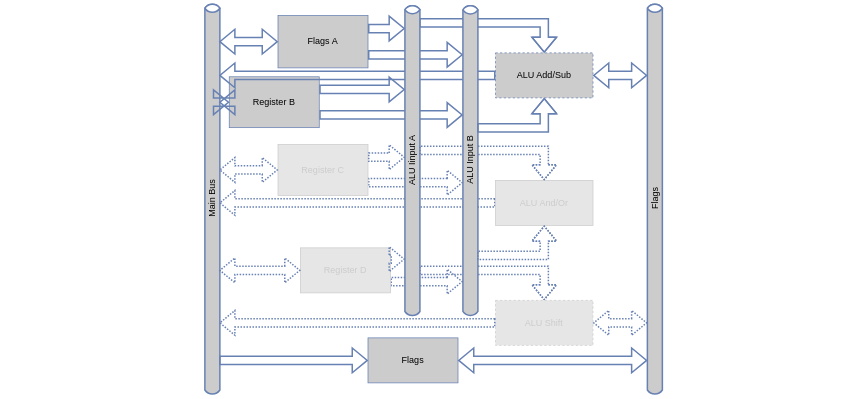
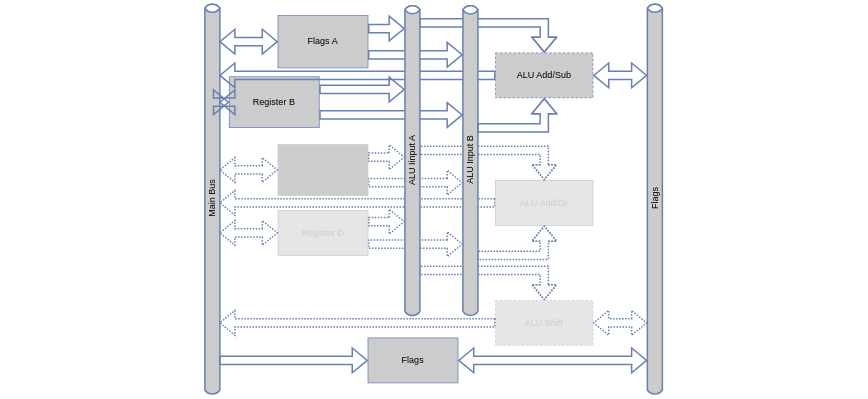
node "Register C": fillcolor #e6e6e6 -> #cccccc
node "Register D": moved (345, 270) -> (323, 233)
